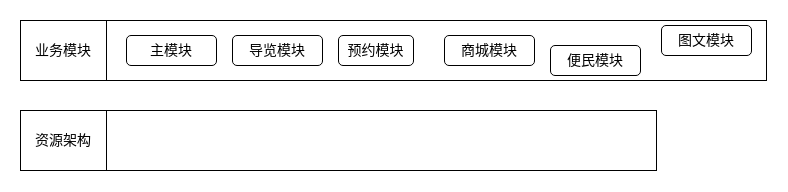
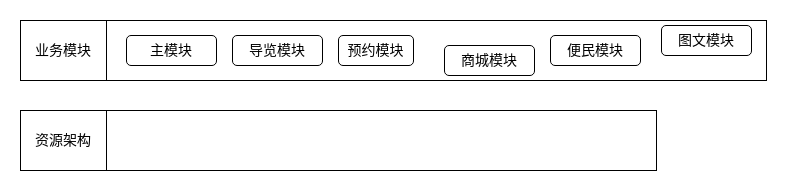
node "商城模块": moved (490, 51) -> (490, 61)
node "便民模块": moved (596, 61) -> (596, 51)
